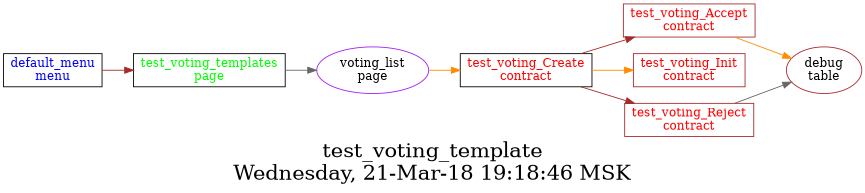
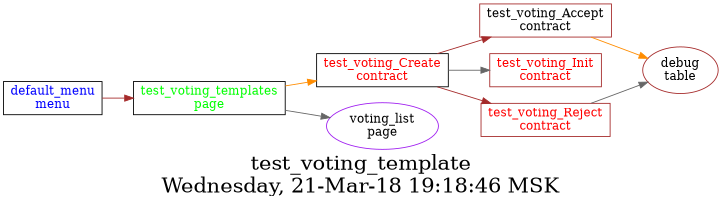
node "test_voting_Accept contract": fontcolor red -> black
edge "voting_list page" -> "test_voting_Create contract": now "test_voting_templates page" -> "test_voting_Create contract"
edge "test_voting_Create contract" -> "test_voting_Init contract": color darkorange -> gray40
